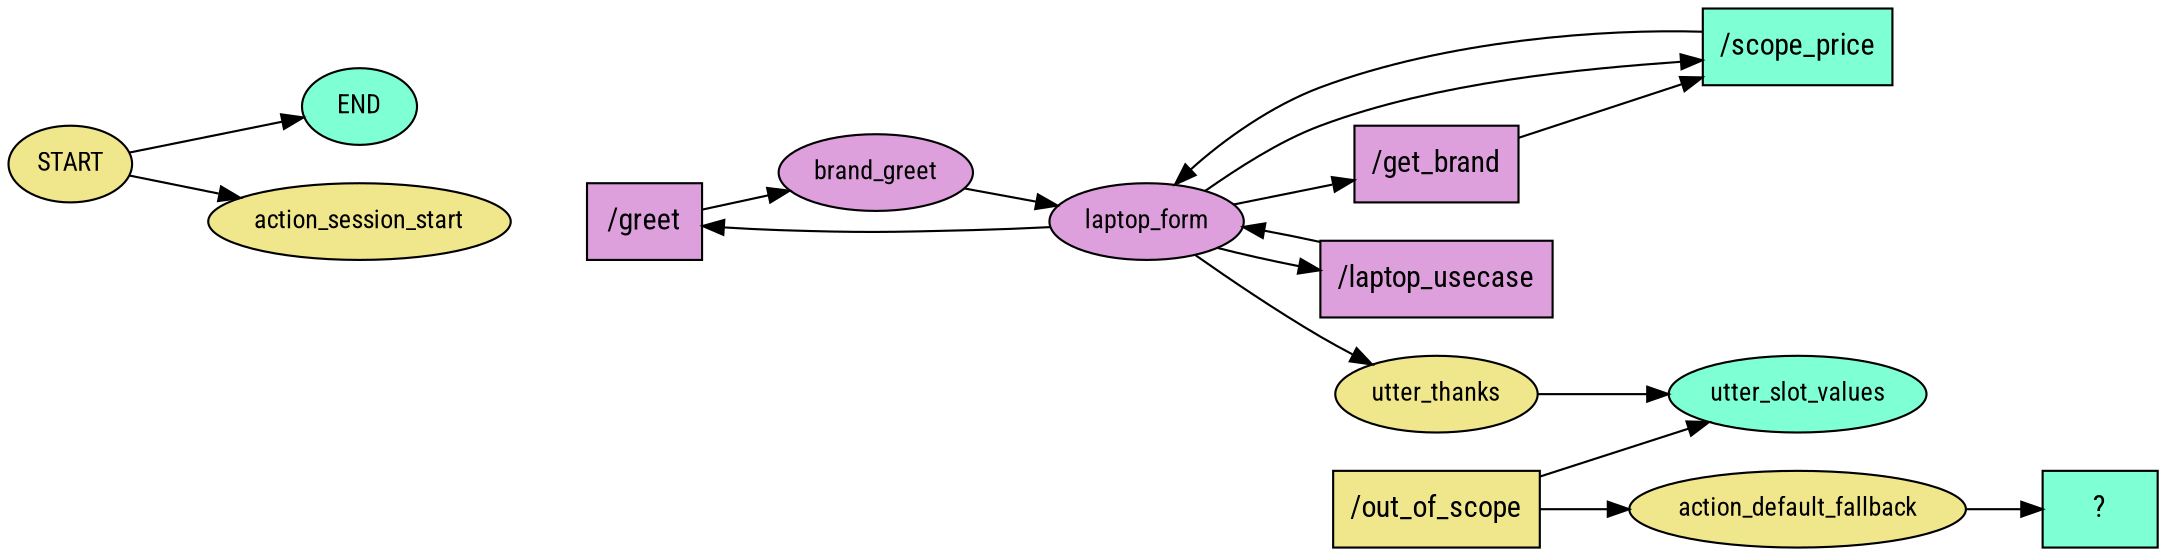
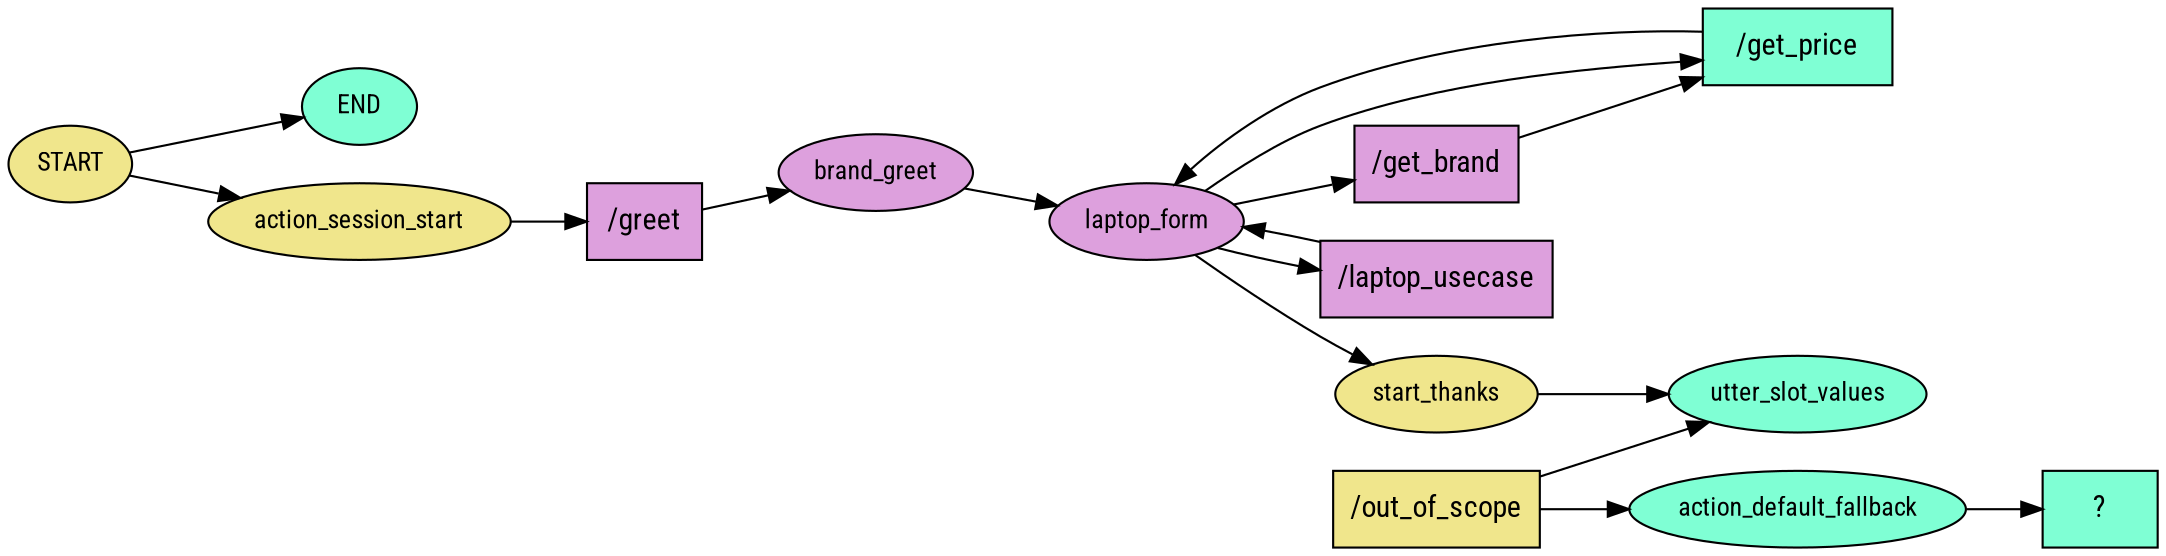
node "/scope_price": label "/scope_price" -> "/get_price"
edge "laptop_form" -> "/greet": now "action_session_start" -> "/greet"
node "utter_thanks": label "utter_thanks" -> "start_thanks"
node "action_default_fallback": fillcolor khaki -> aquamarine
